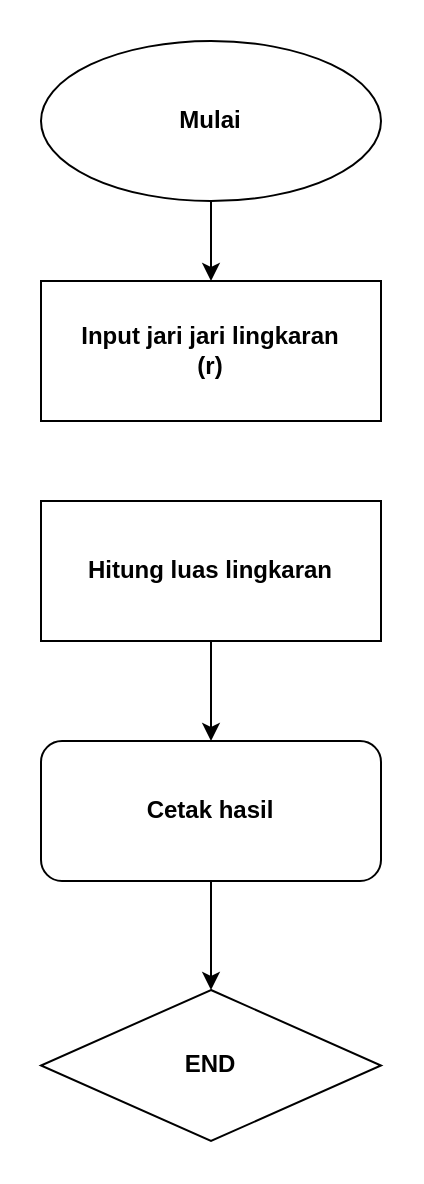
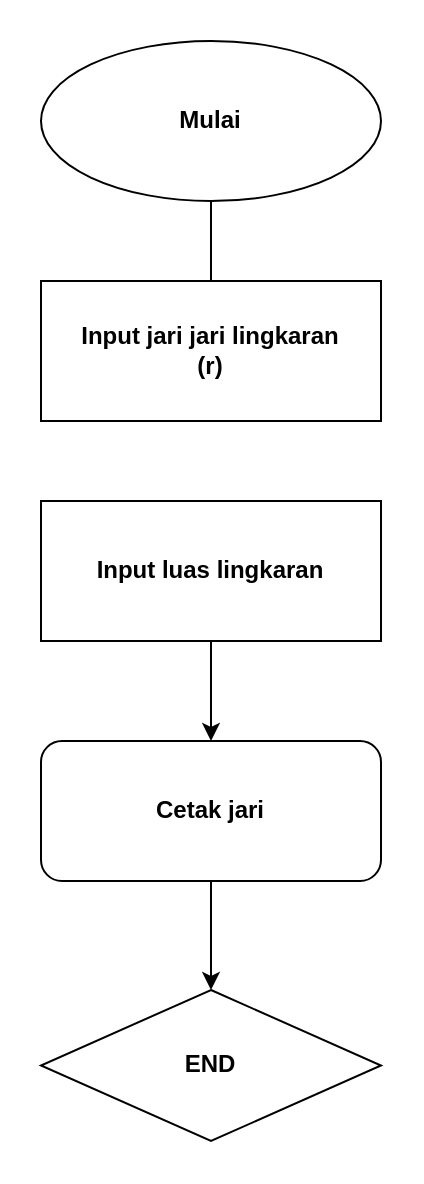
edge "Mulai" -> "Input jari jari lingkaran (r)": arrowhead classic -> none
node "Hitung luas lingkaran": label "Hitung luas lingkaran" -> "Input luas lingkaran"
node "Cetak hasil": label "Cetak hasil" -> "Cetak jari"
